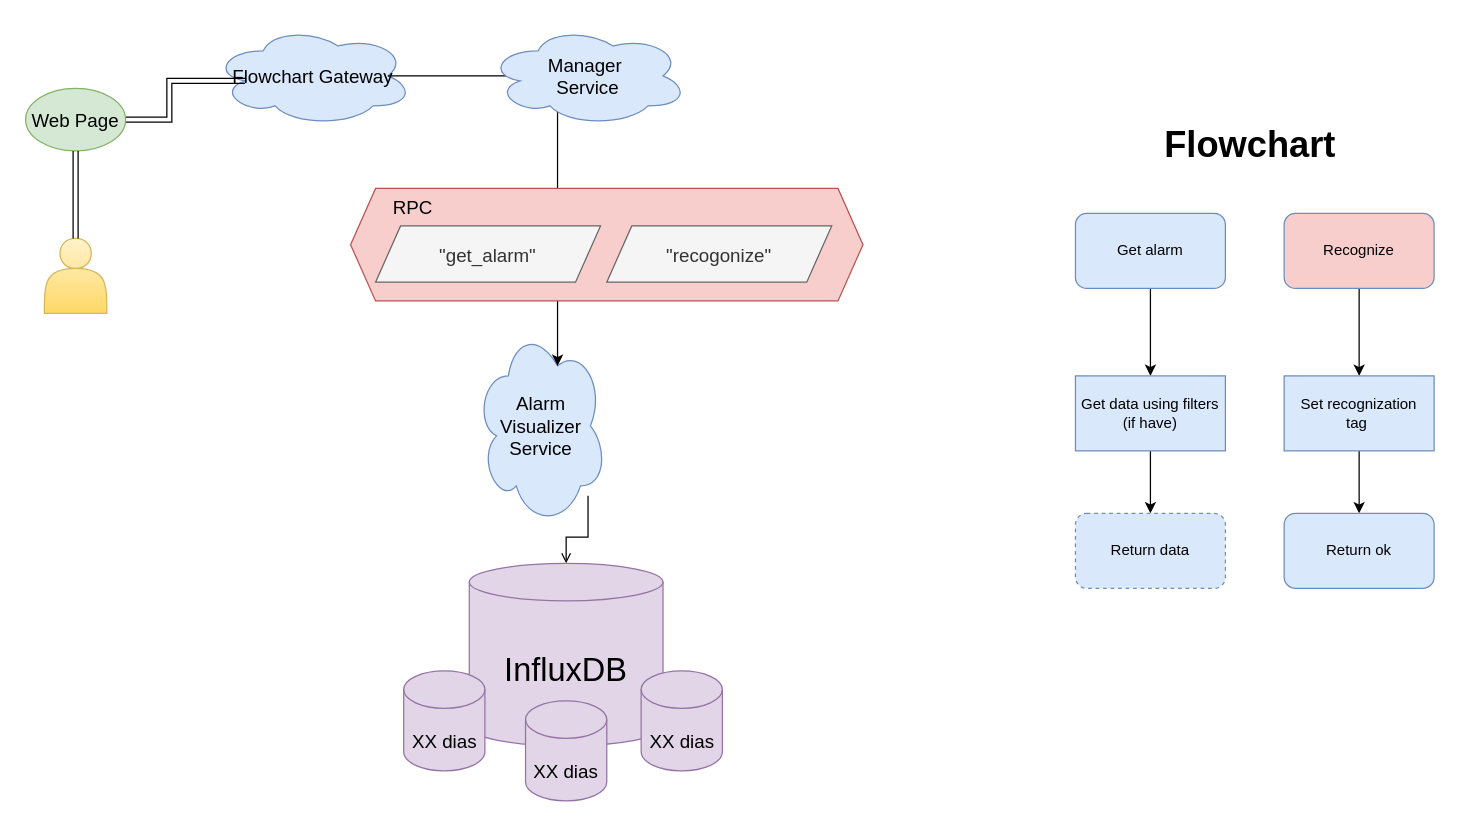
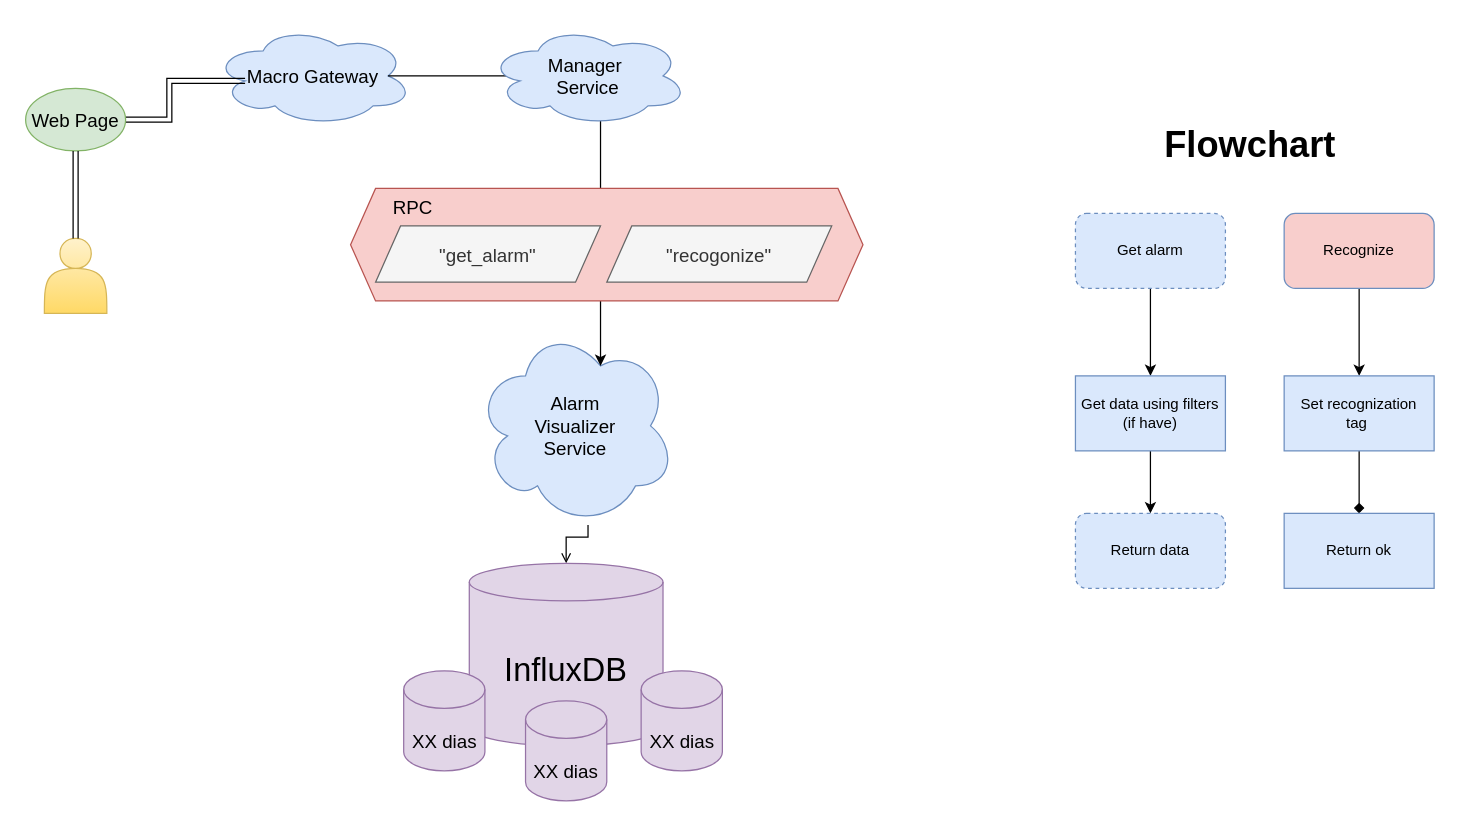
node "Flowchart Gateway": label "Flowchart Gateway" -> "Macro Gateway"
node "Get alarm": style solid -> dashed
node "Alarm Visualizer Service": size 131x200 -> 200x200
edge "Set recognization tag" -> "Return ok": arrowhead classic -> diamond
node "Return ok": shape rounded rectangle -> rectangle
